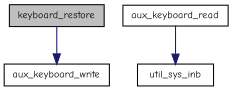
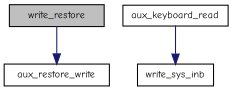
node "keyboard_restore": label "keyboard_restore" -> "write_restore"
node "aux_keyboard_write": label "aux_keyboard_write" -> "aux_restore_write"
node "util_sys_inb": label "util_sys_inb" -> "write_sys_inb"
